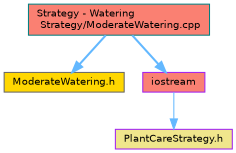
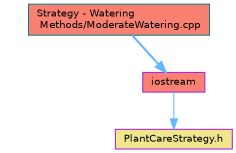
node "Strategy - Watering Strategy/ModerateWatering.cpp": label "Strategy - Watering Strategy/ModerateWatering.cpp" -> "Strategy - Watering Methods/ModerateWatering.cpp"
node "ModerateWatering.h": removed
